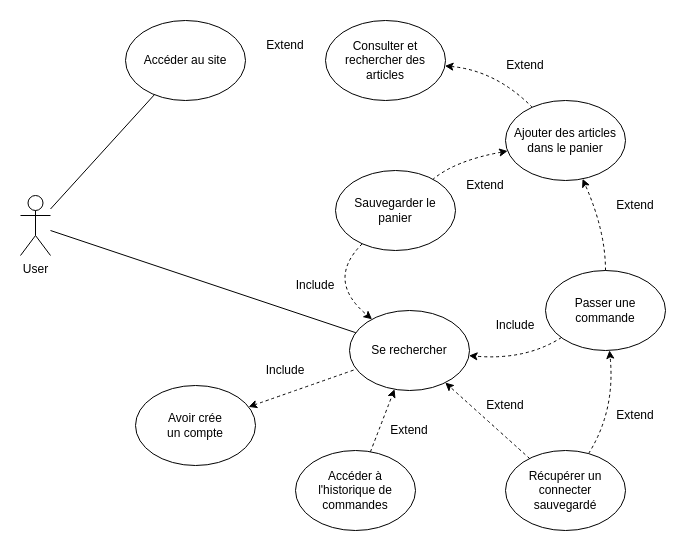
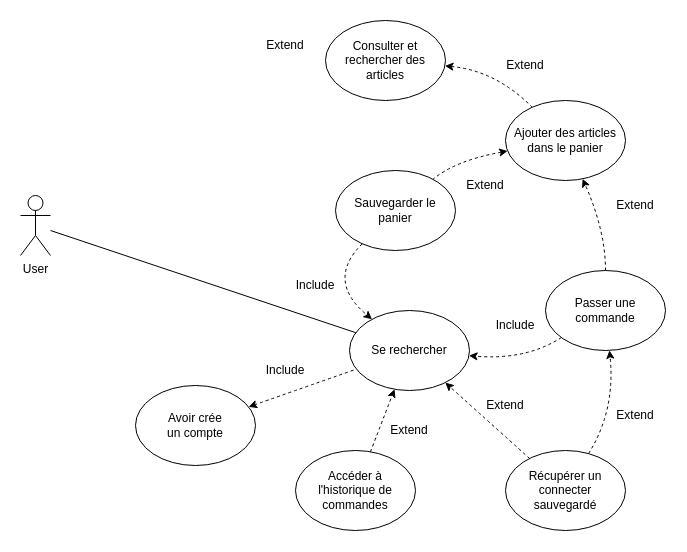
node "Accéder au site": removed
edge "Accéder au site" -- "User": removed
